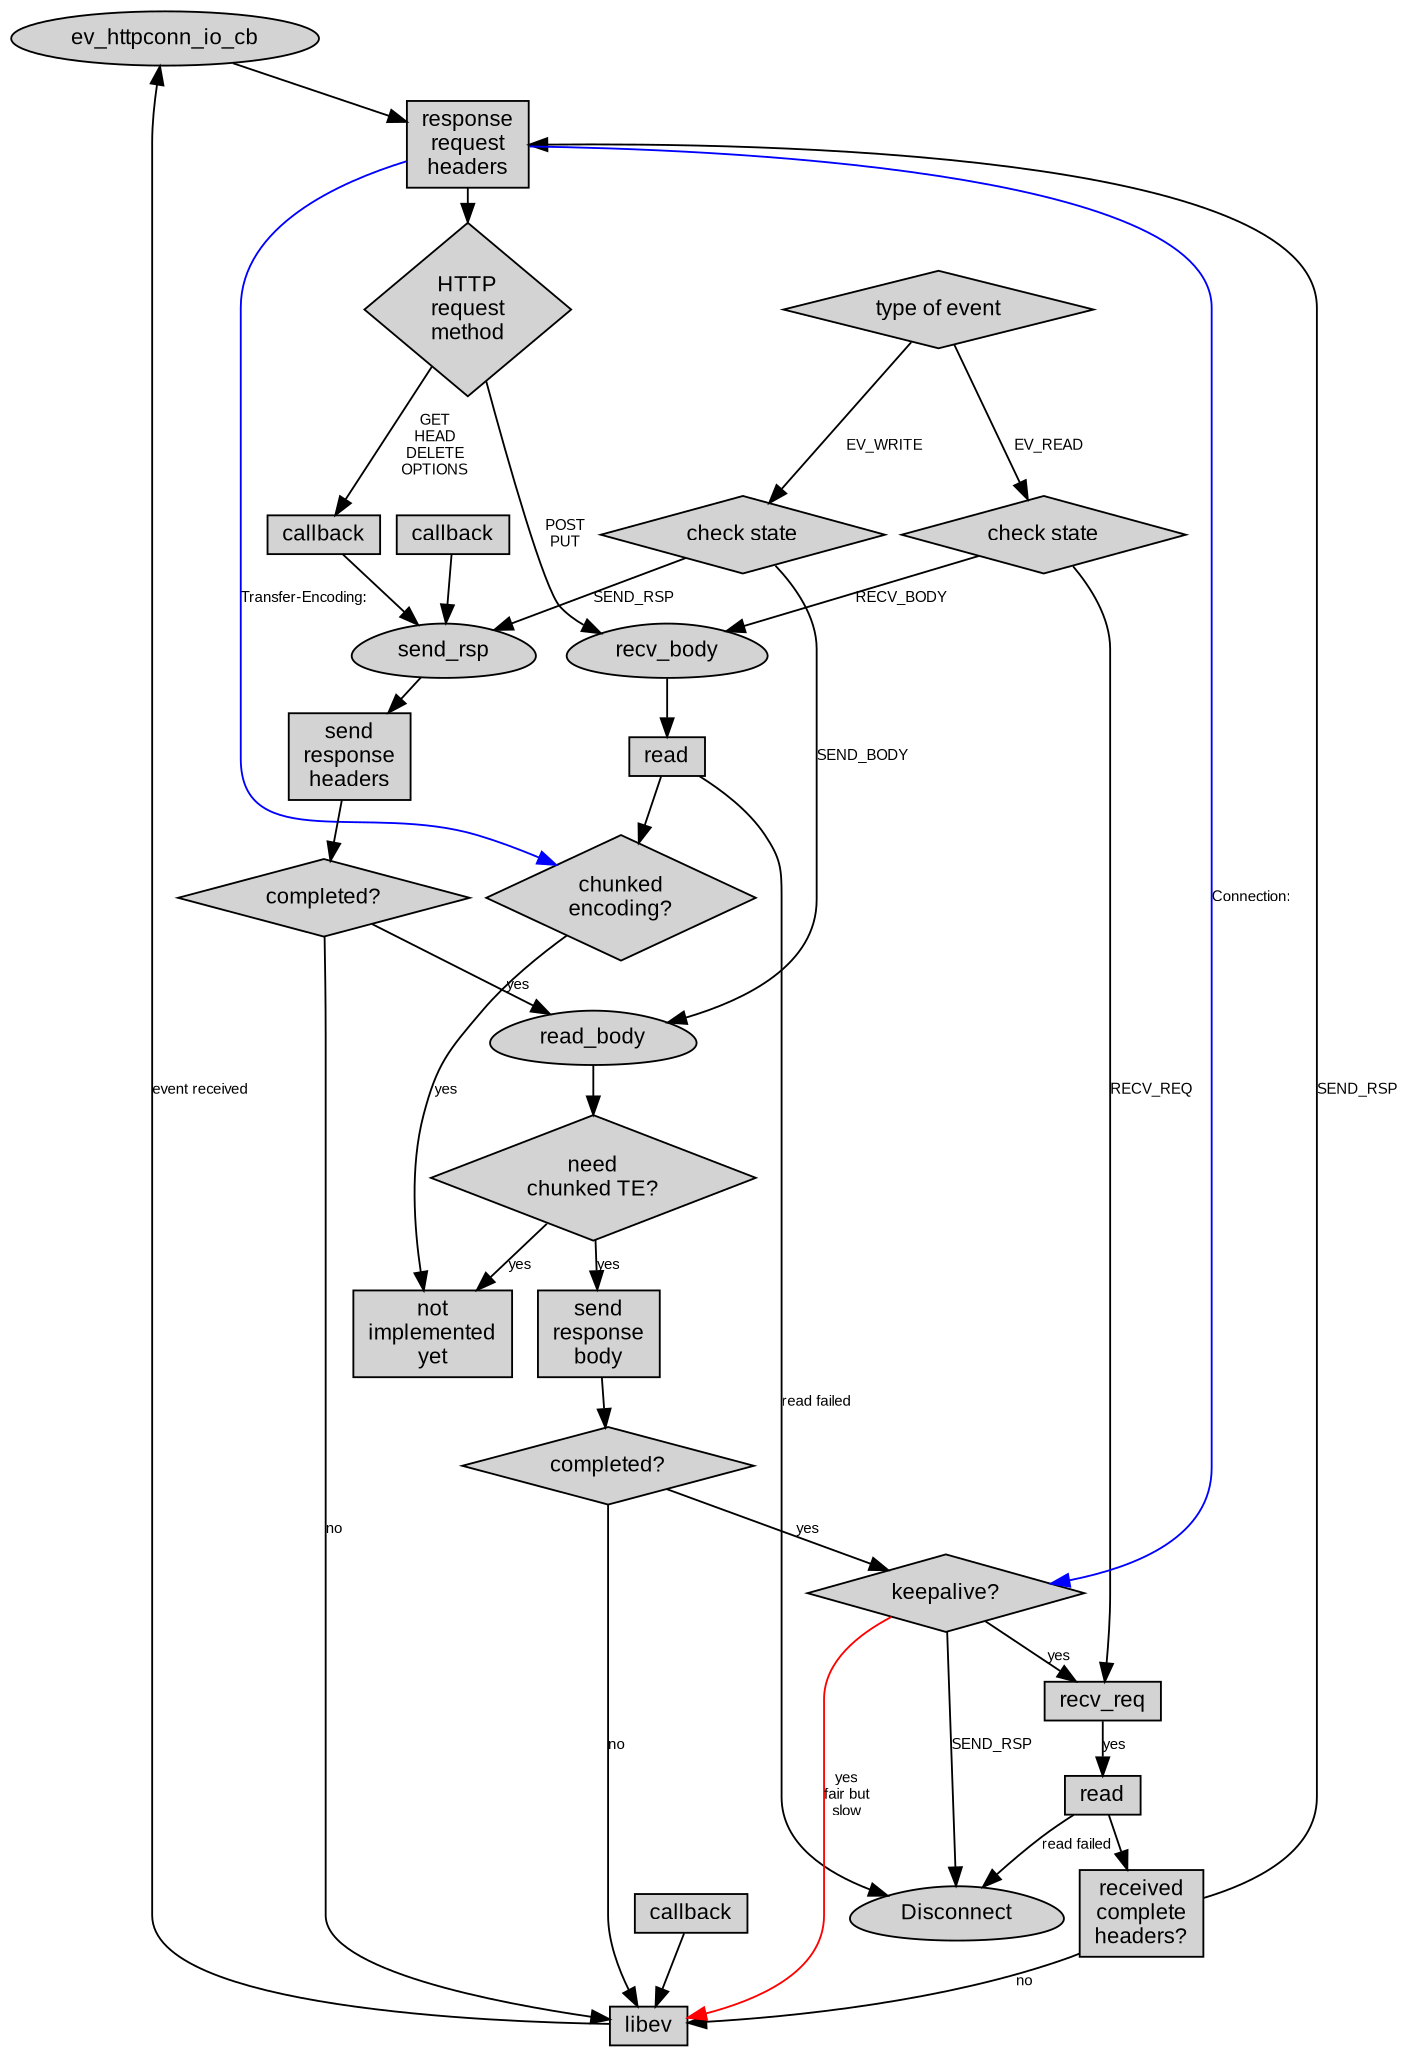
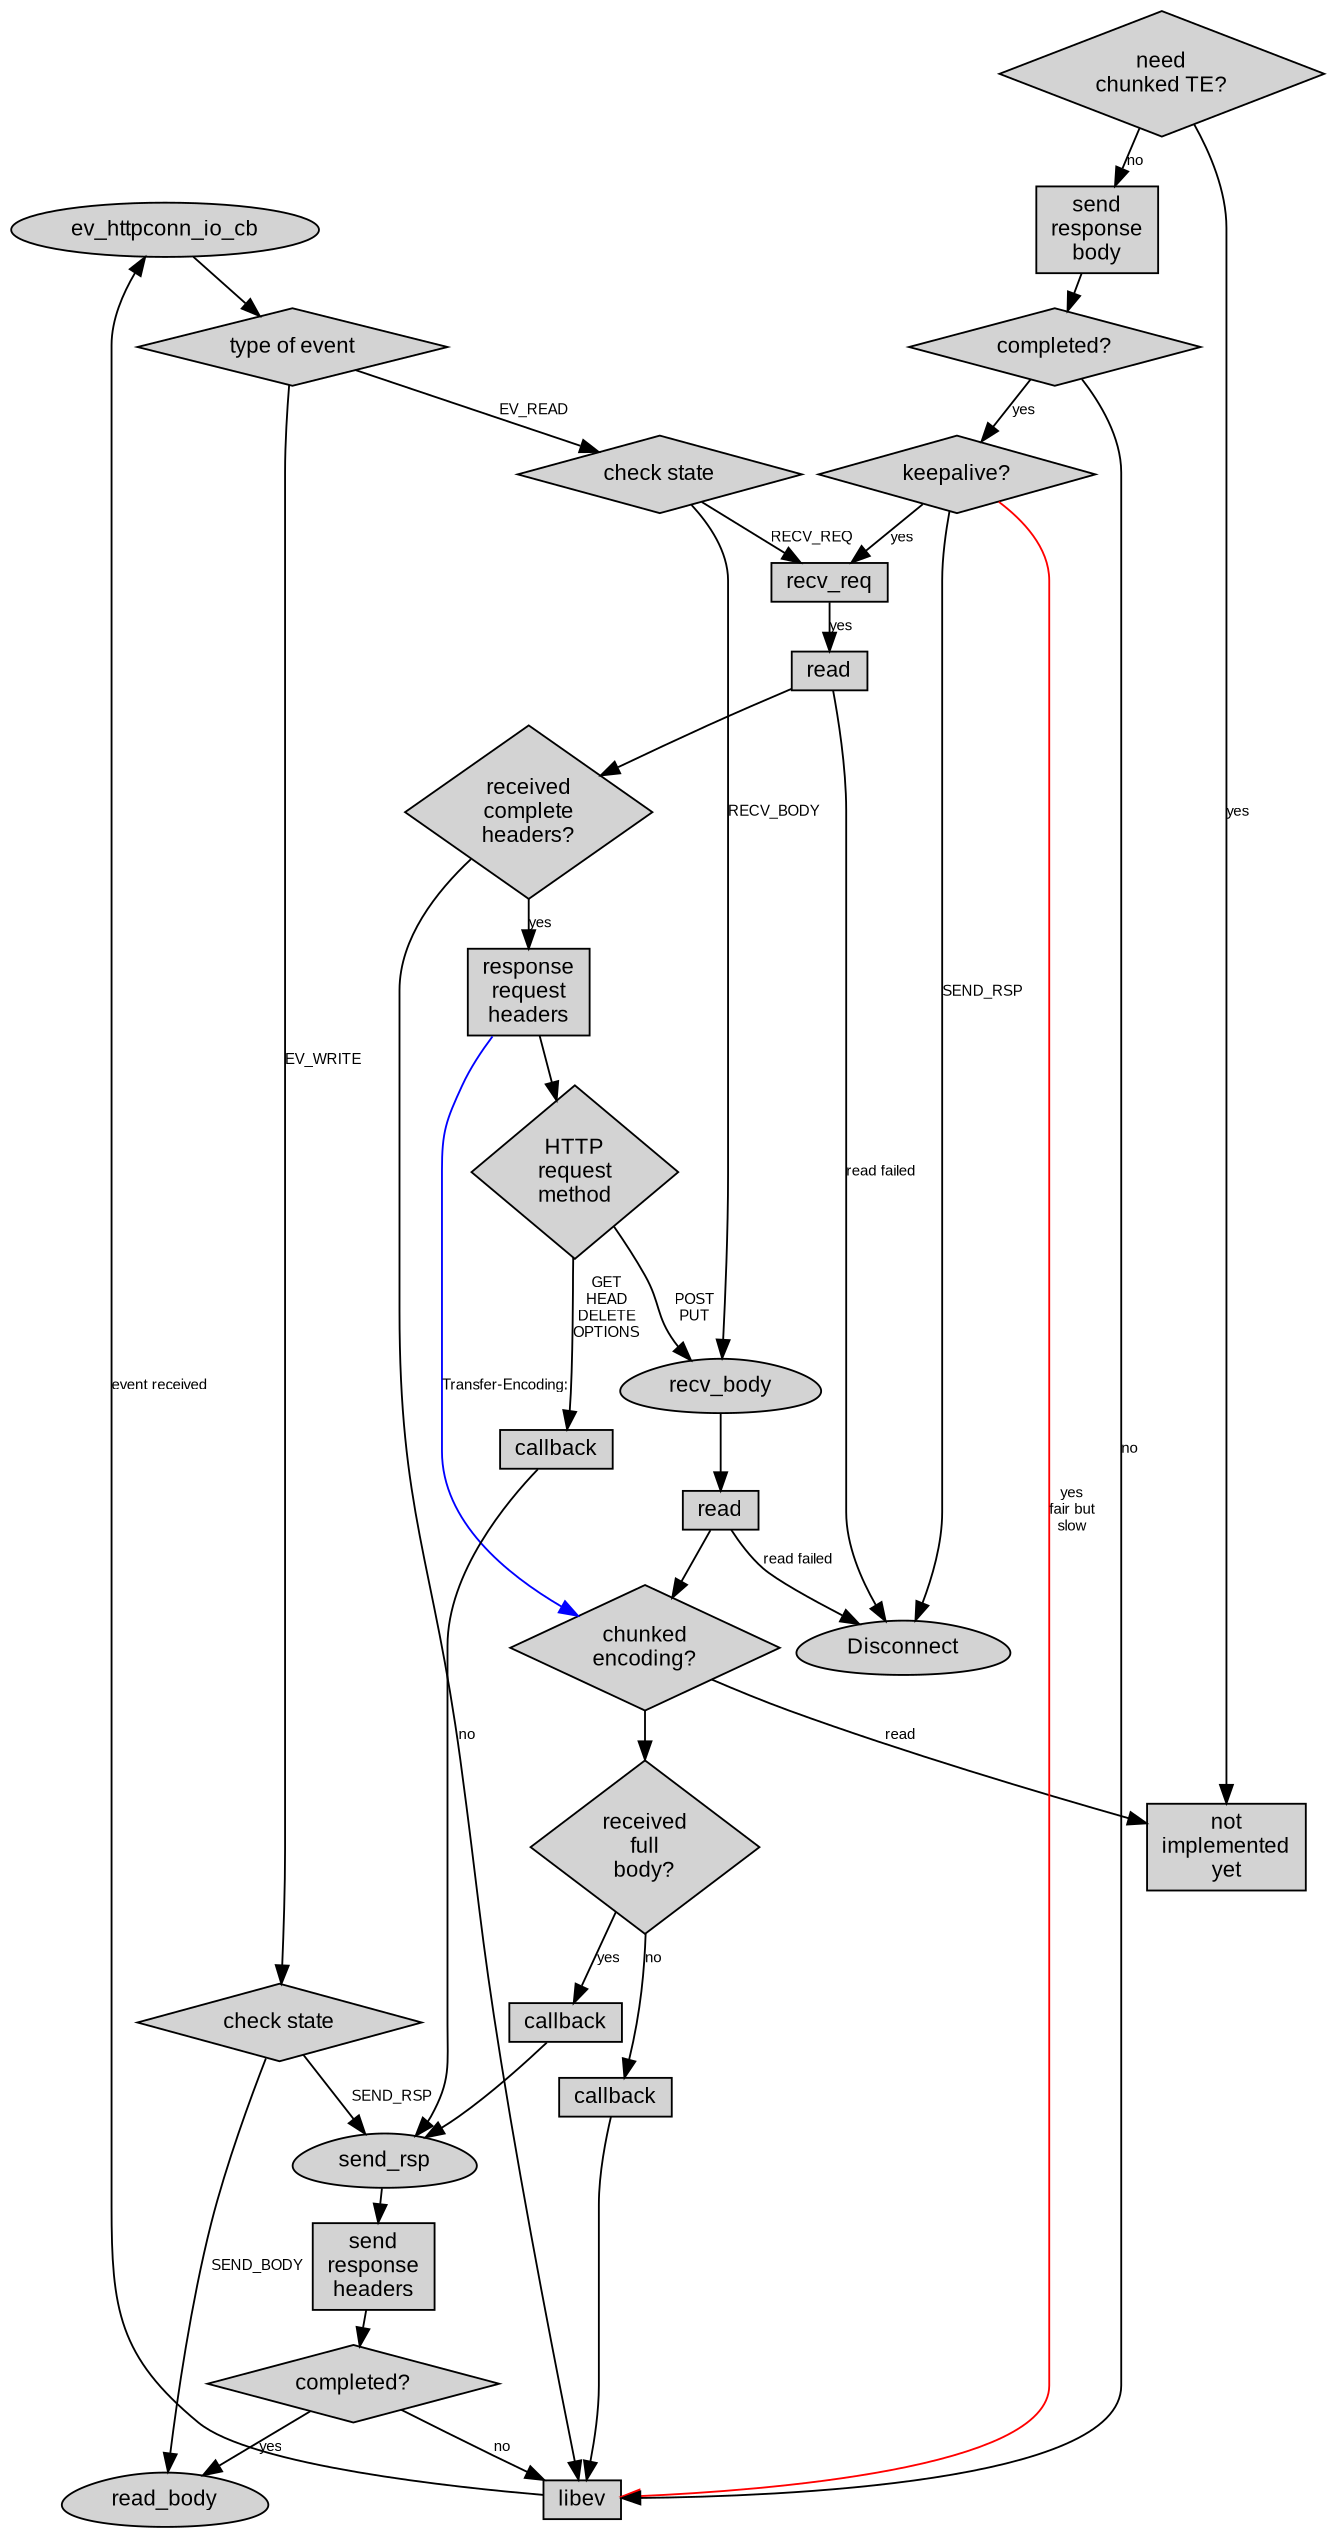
edge "ev_httpconn_io_cb" -> "response request headers": now "ev_httpconn_io_cb" -> "type of event"
edge "response request headers" -> "keepalive?": removed, label "Connection:"
edge "read_body" -> "need chunked TE?": removed
edge "chunked encoding?" -> "not implemented yet": label "yes" -> "read"
edge "received complete headers?" -> "response request headers": label "SEND_RSP" -> "yes"
edge "need chunked TE?" -> "send response body": label "yes" -> "no"
node "received full body?": added
node "received complete headers?": shape box -> diamond
